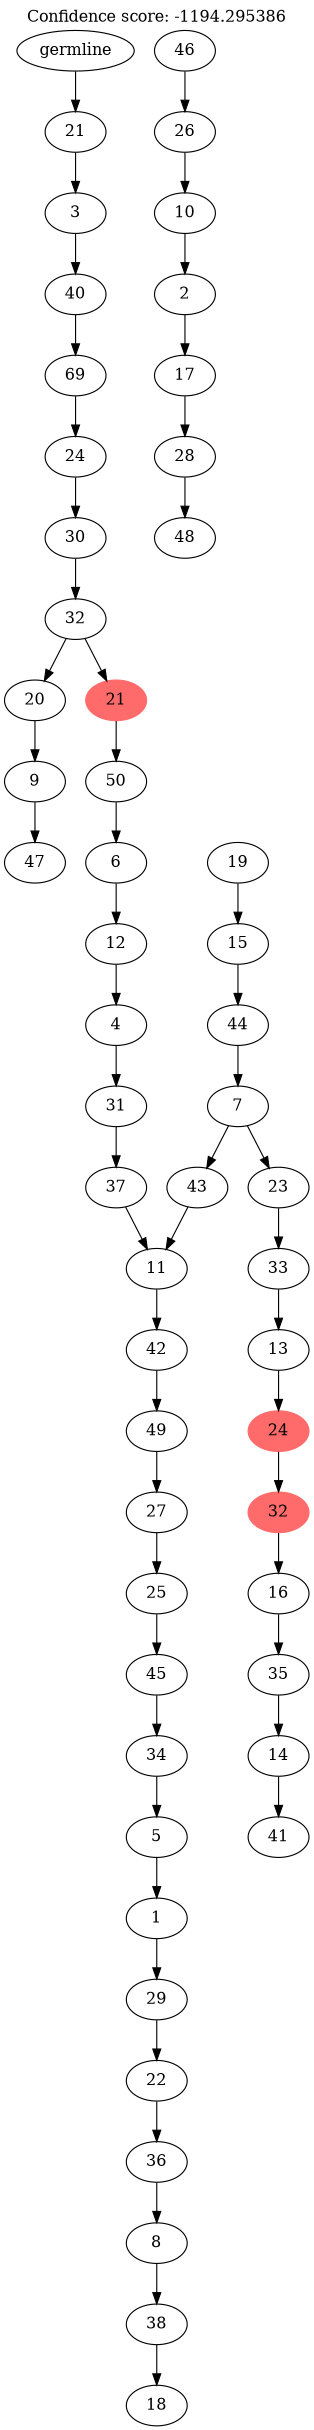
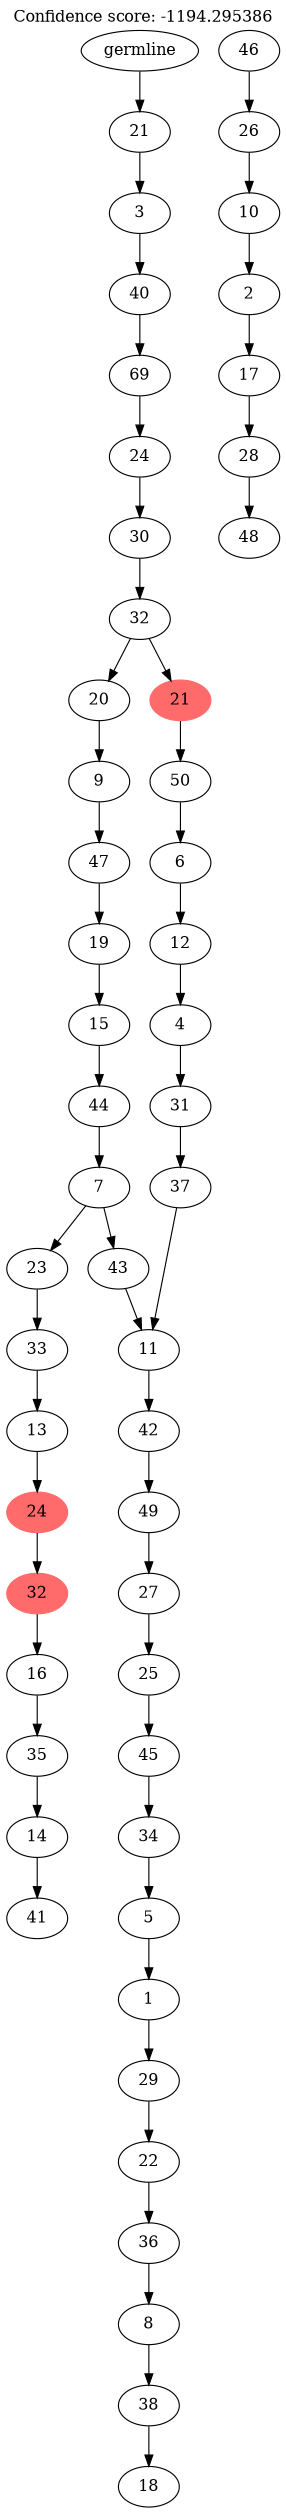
edge "47" -> "19": added
